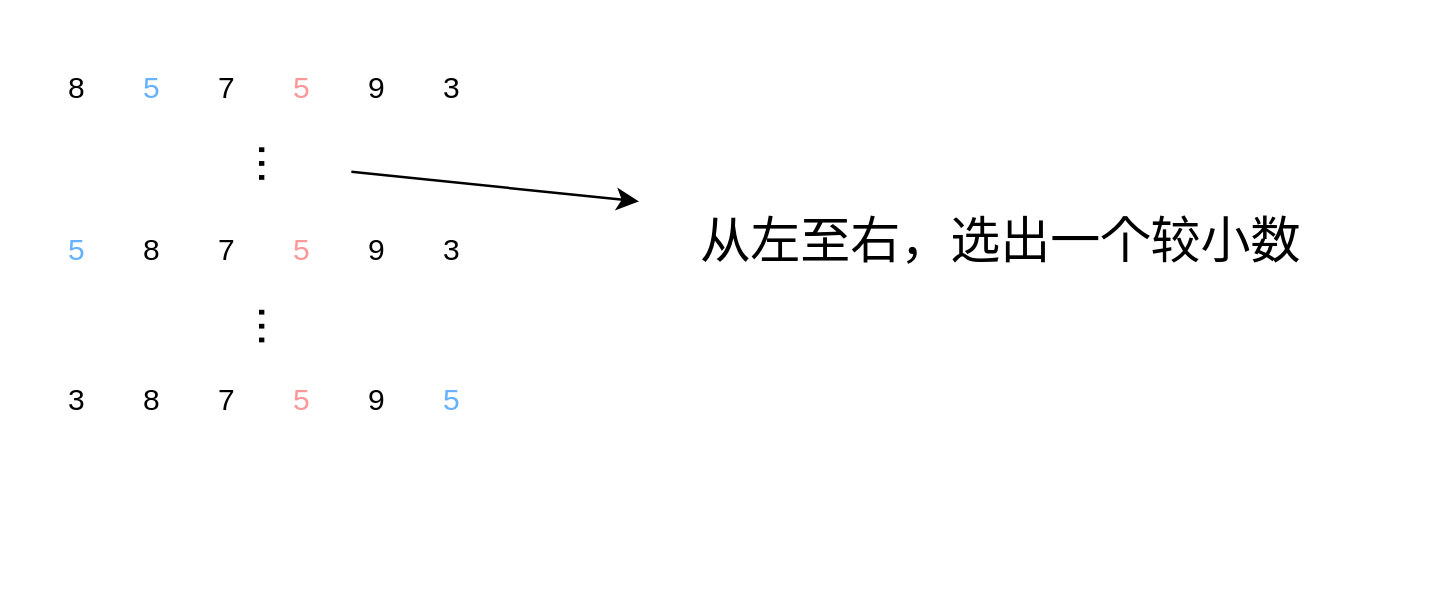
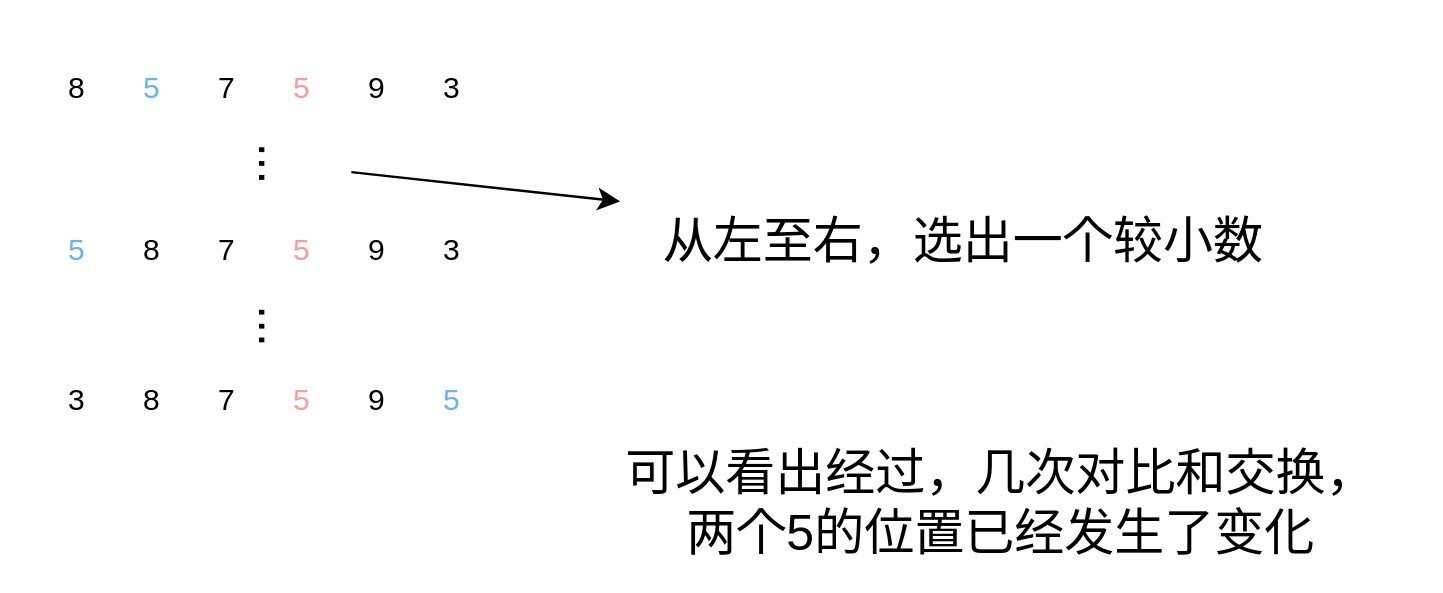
node "从左至右，选出一个较小数": moved (1001, 239) -> (964, 239)
node "可以看出经过，几次对比和交换，两个5的位置已经发生了变化": added
